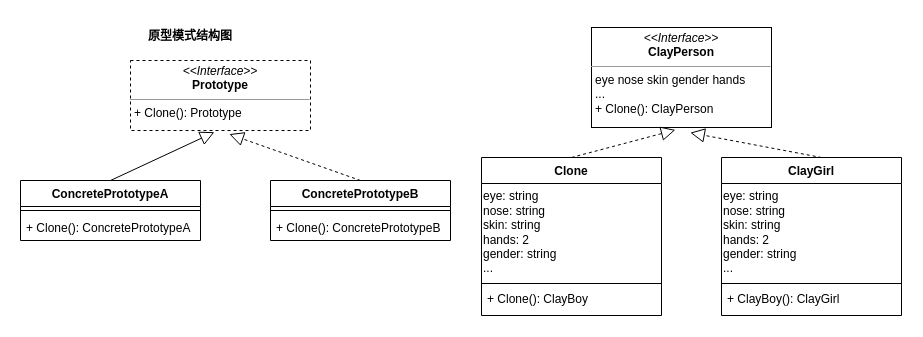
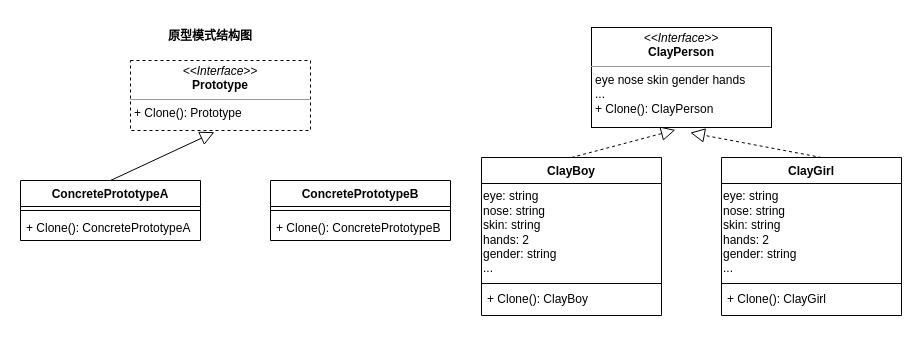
node "原型模式结构图": moved (191, 36) -> (211, 36)
edge "ConcretePrototypeB" -> "<<Interface>> Prototype + Clone(): Prototype": removed
node "Clone": label "Clone" -> "ClayBoy"
node "+ ClayBoy(): ClayGirl": label "+ ClayBoy(): ClayGirl" -> "+ Clone(): ClayGirl"
